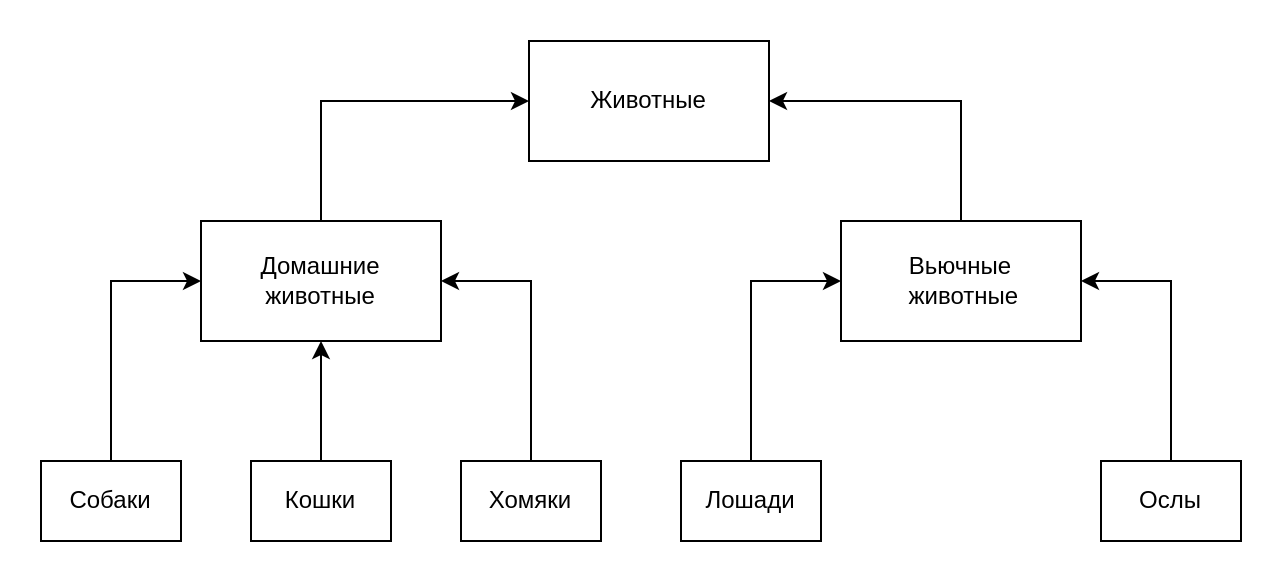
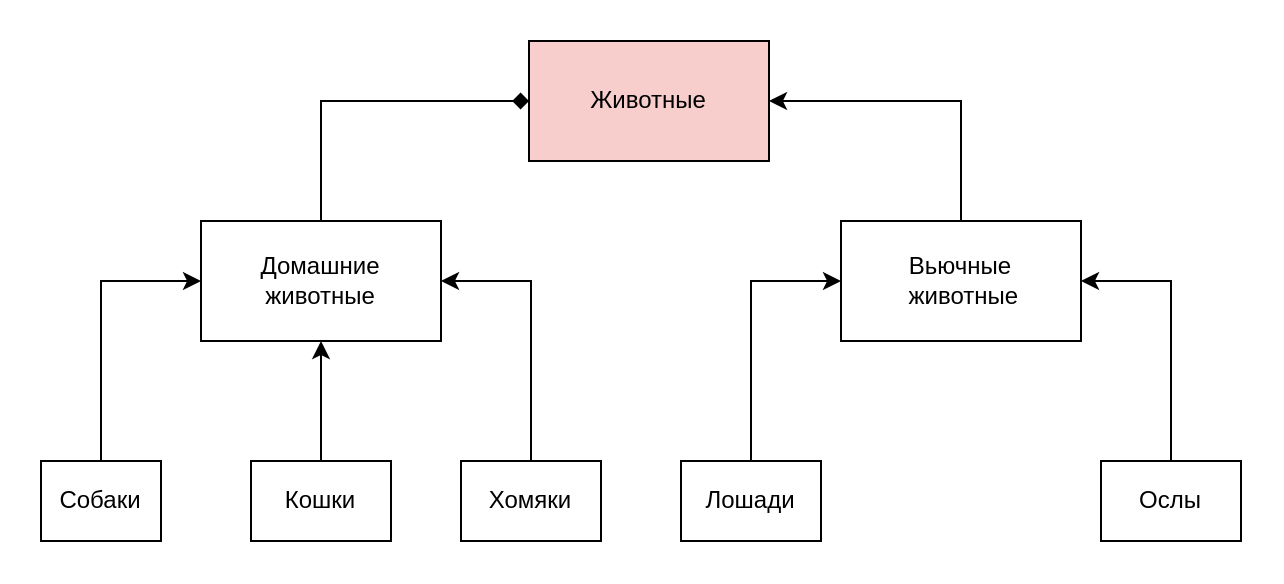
edge "Домашние животные" -> "Животные": arrowhead classic -> diamond
node "Животные": fillcolor #ffffff -> #f8cecc
node "Собаки": size 140x80 -> 120x80
